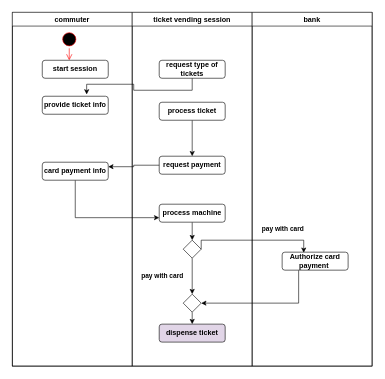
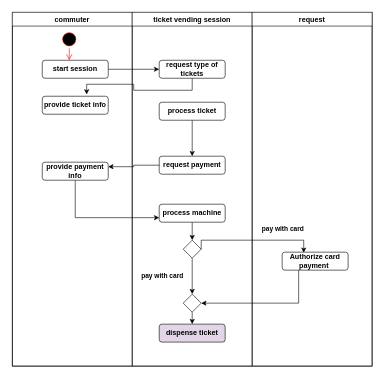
node "bank": label "bank" -> "request"
edge "start session" -> "request type of tickets": added
node "card payment info": label "card payment info" -> "provide payment info"
